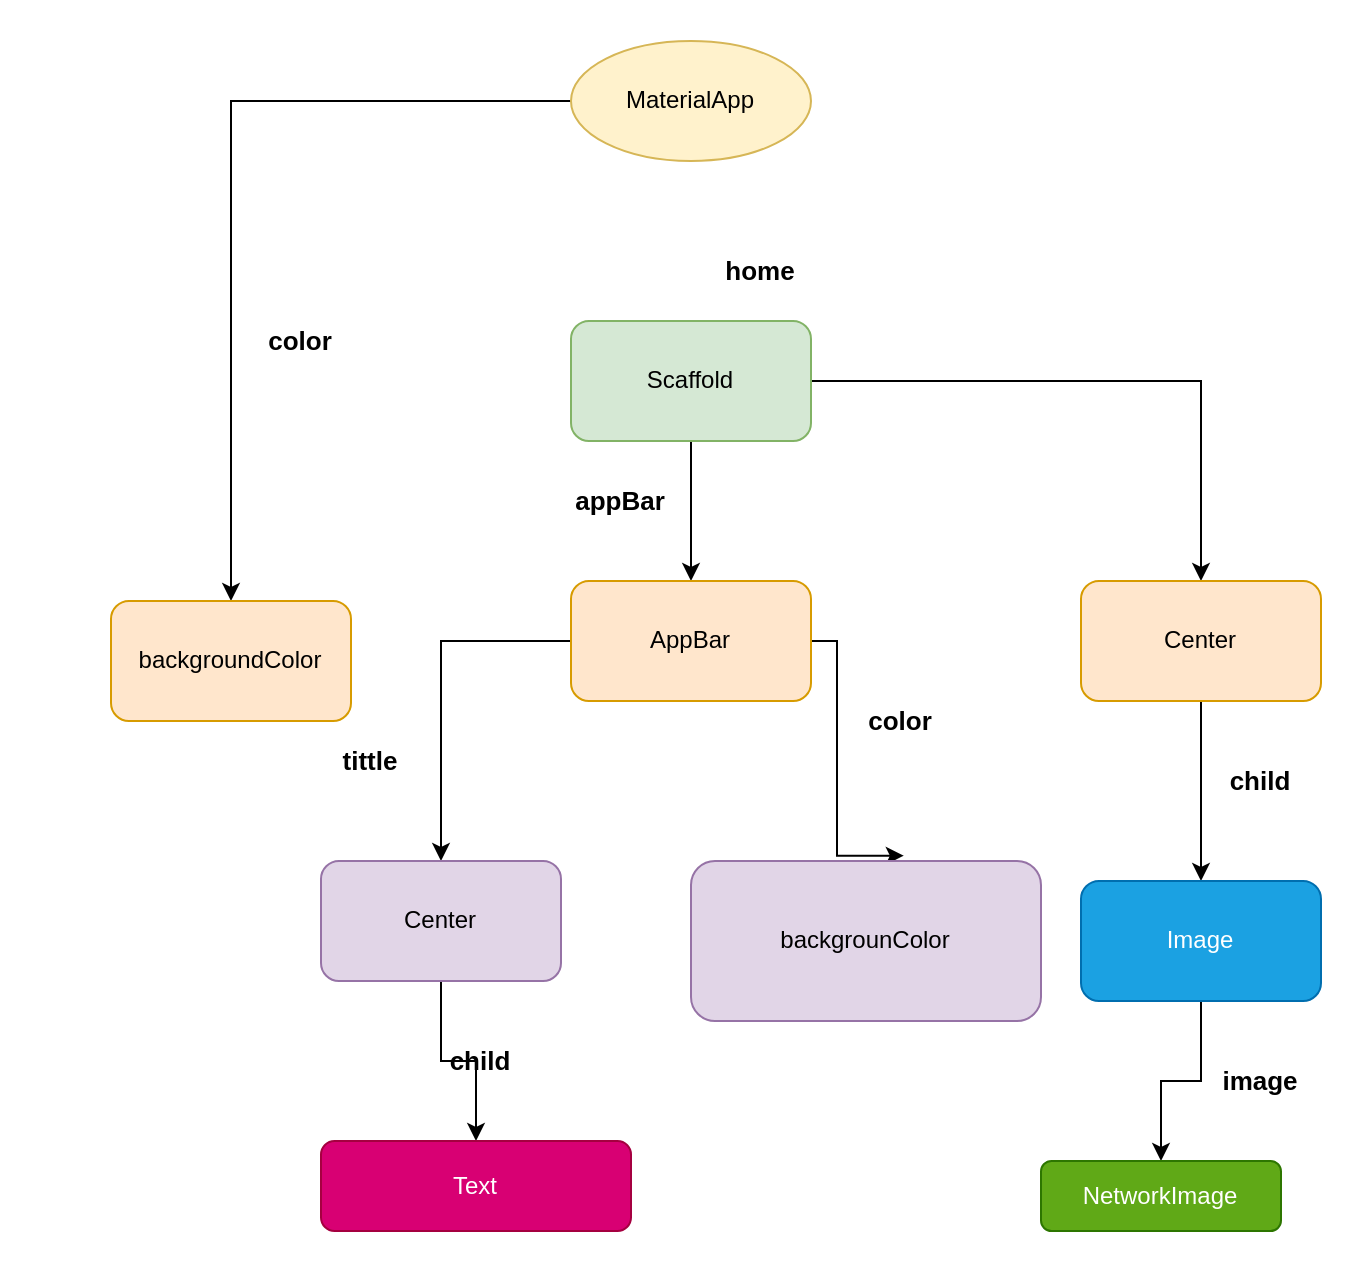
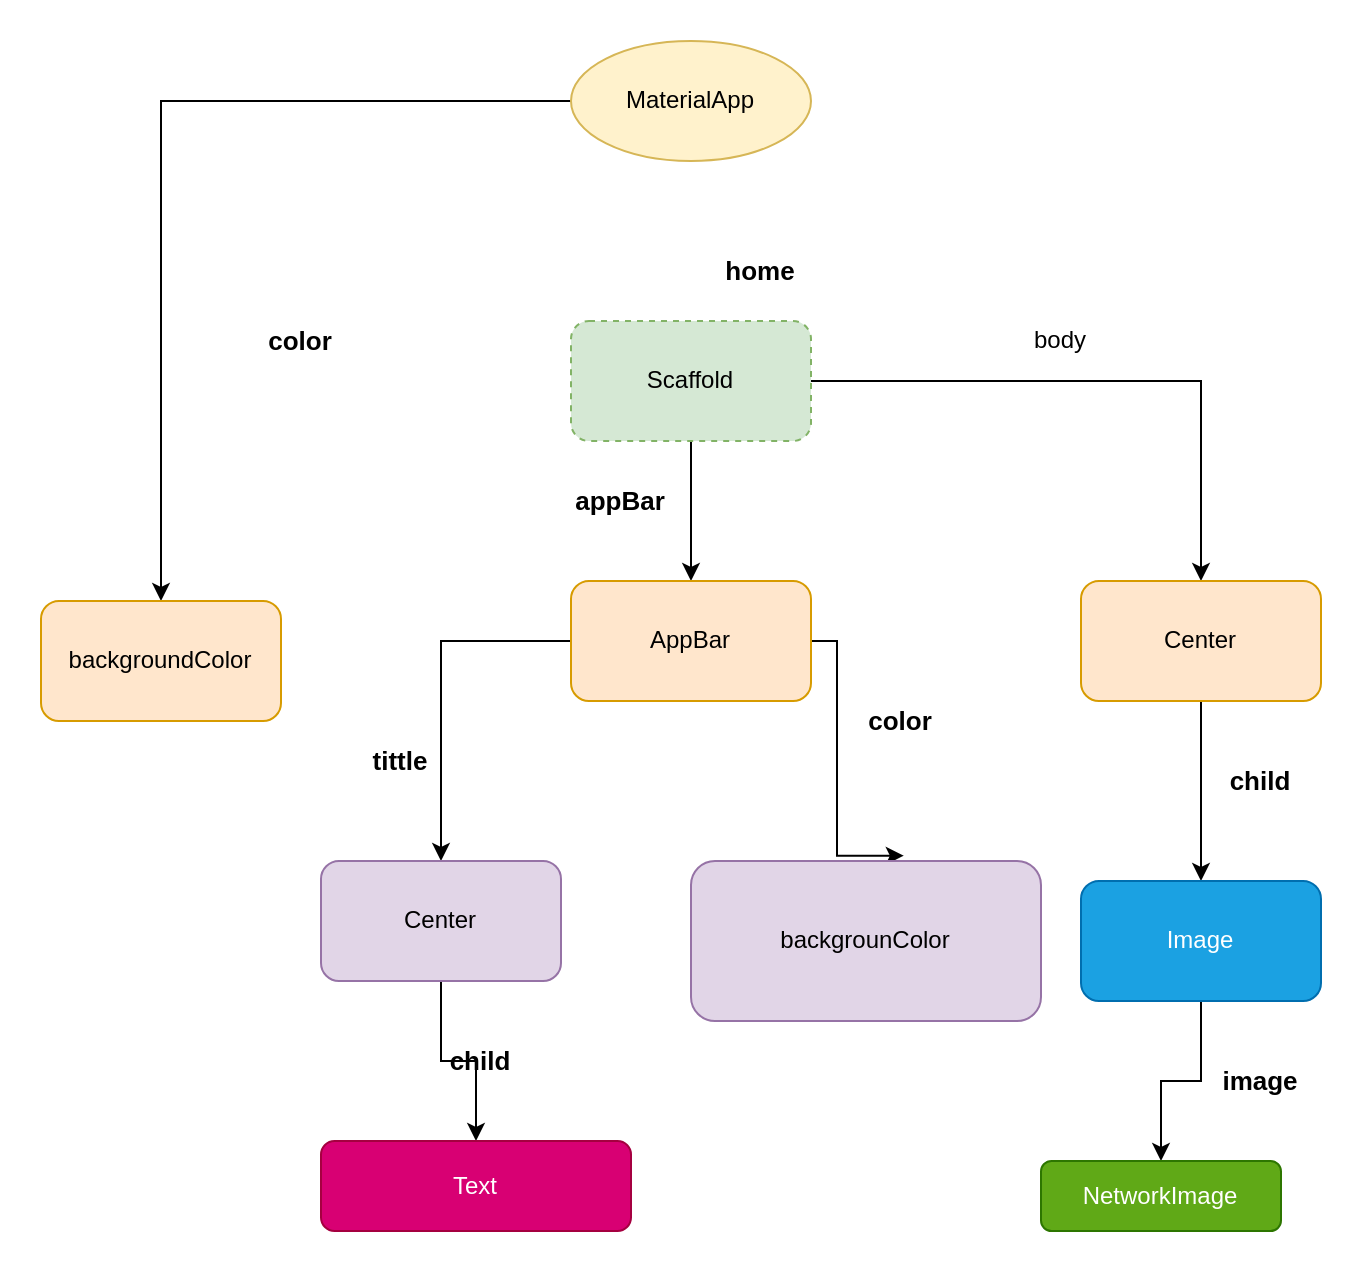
node "body": added
node "Scaffold": style solid -> dashed
node "backgroundColor": moved (231, 661) -> (161, 661)
node "tittle": moved (371, 761) -> (401, 761)
